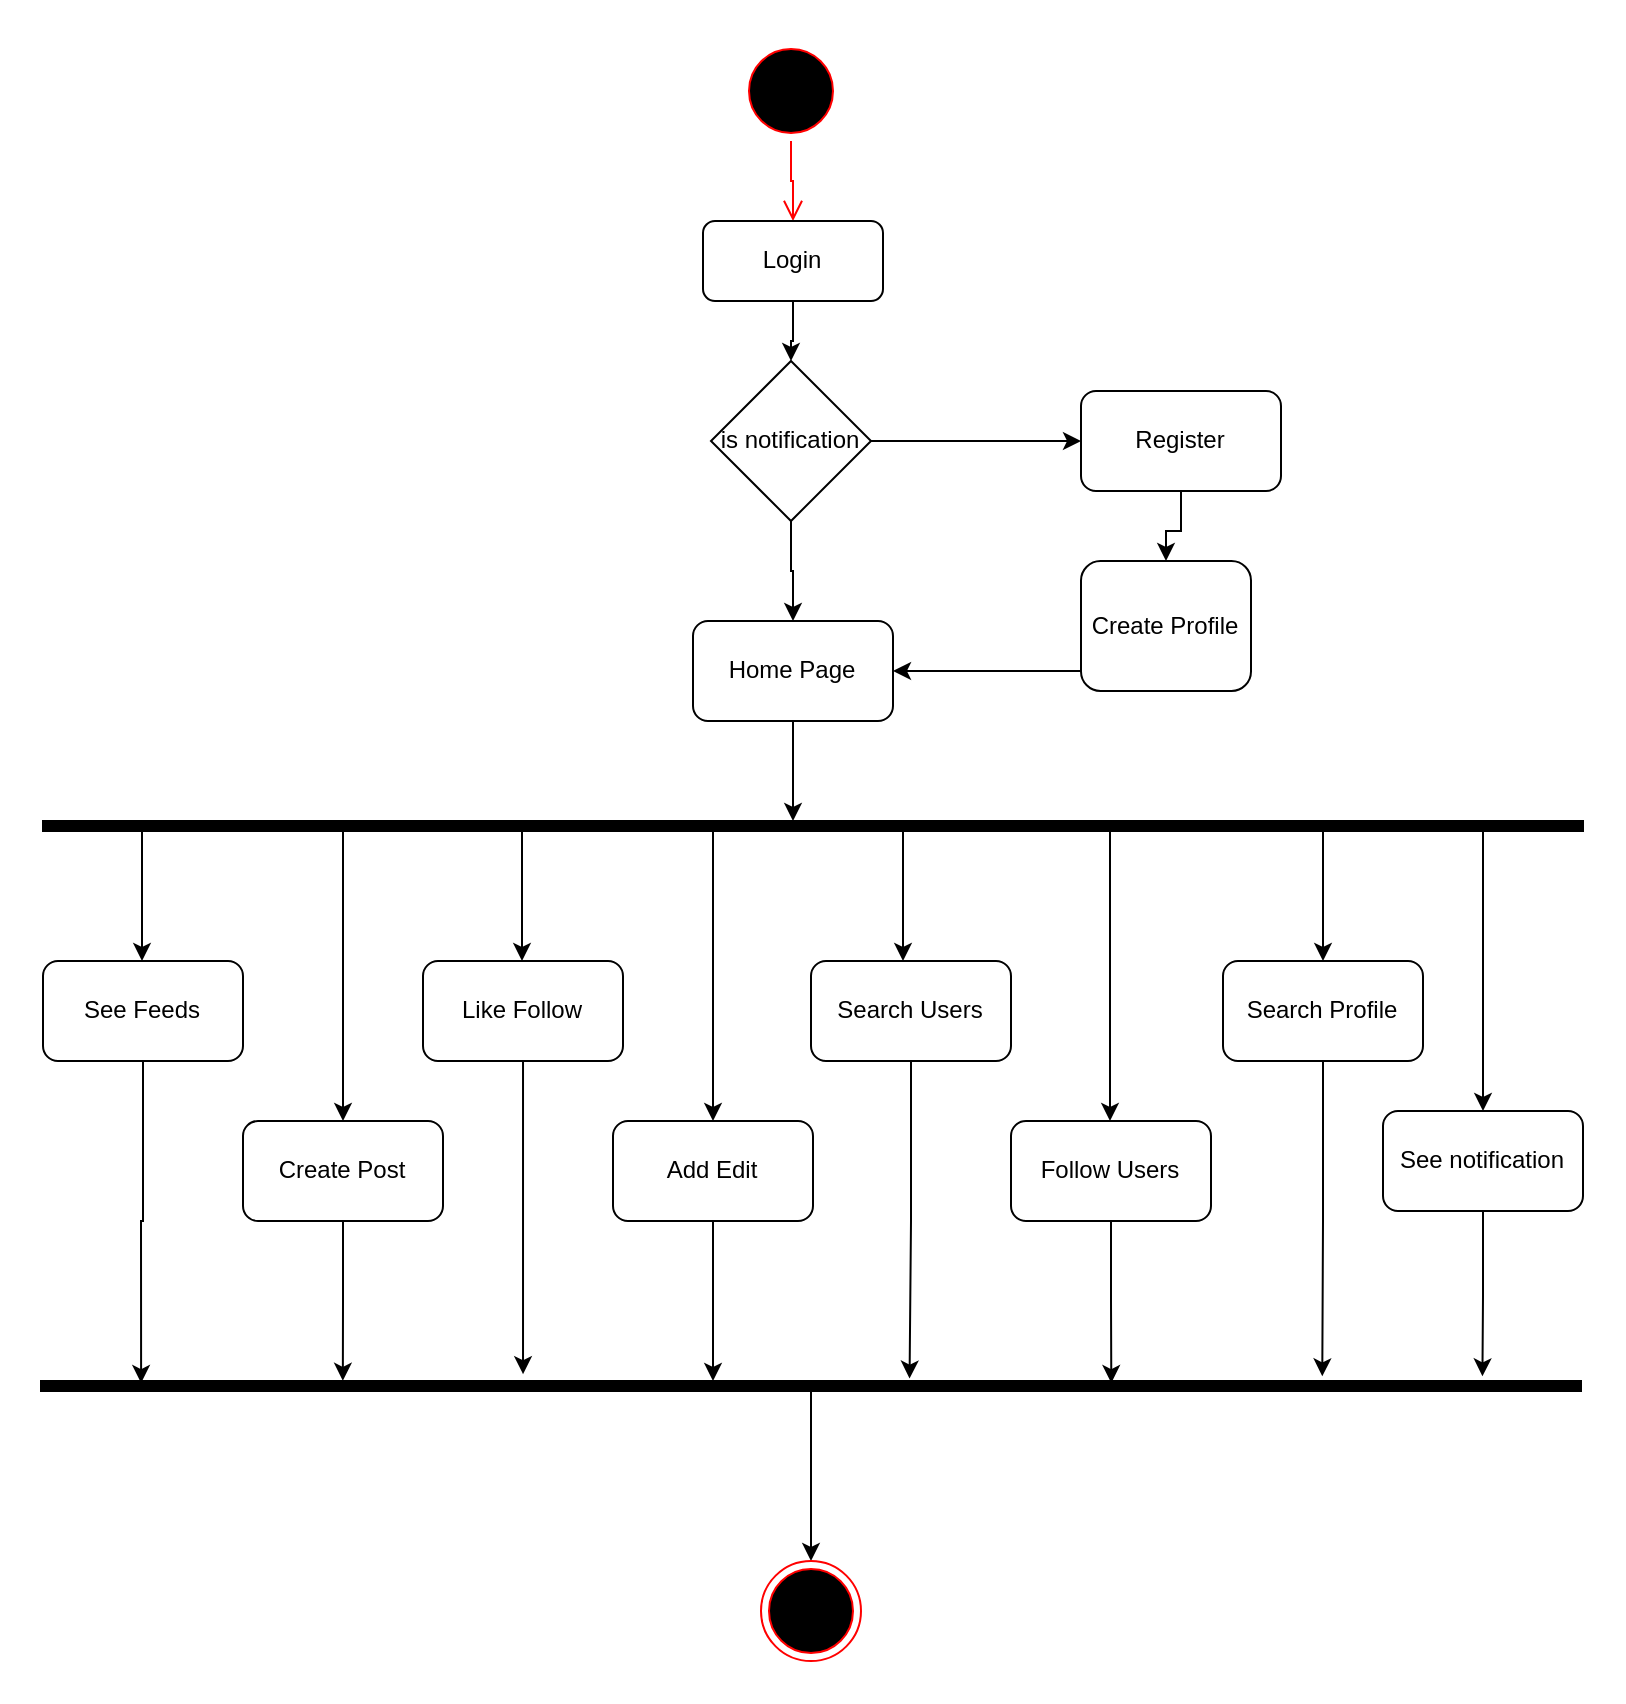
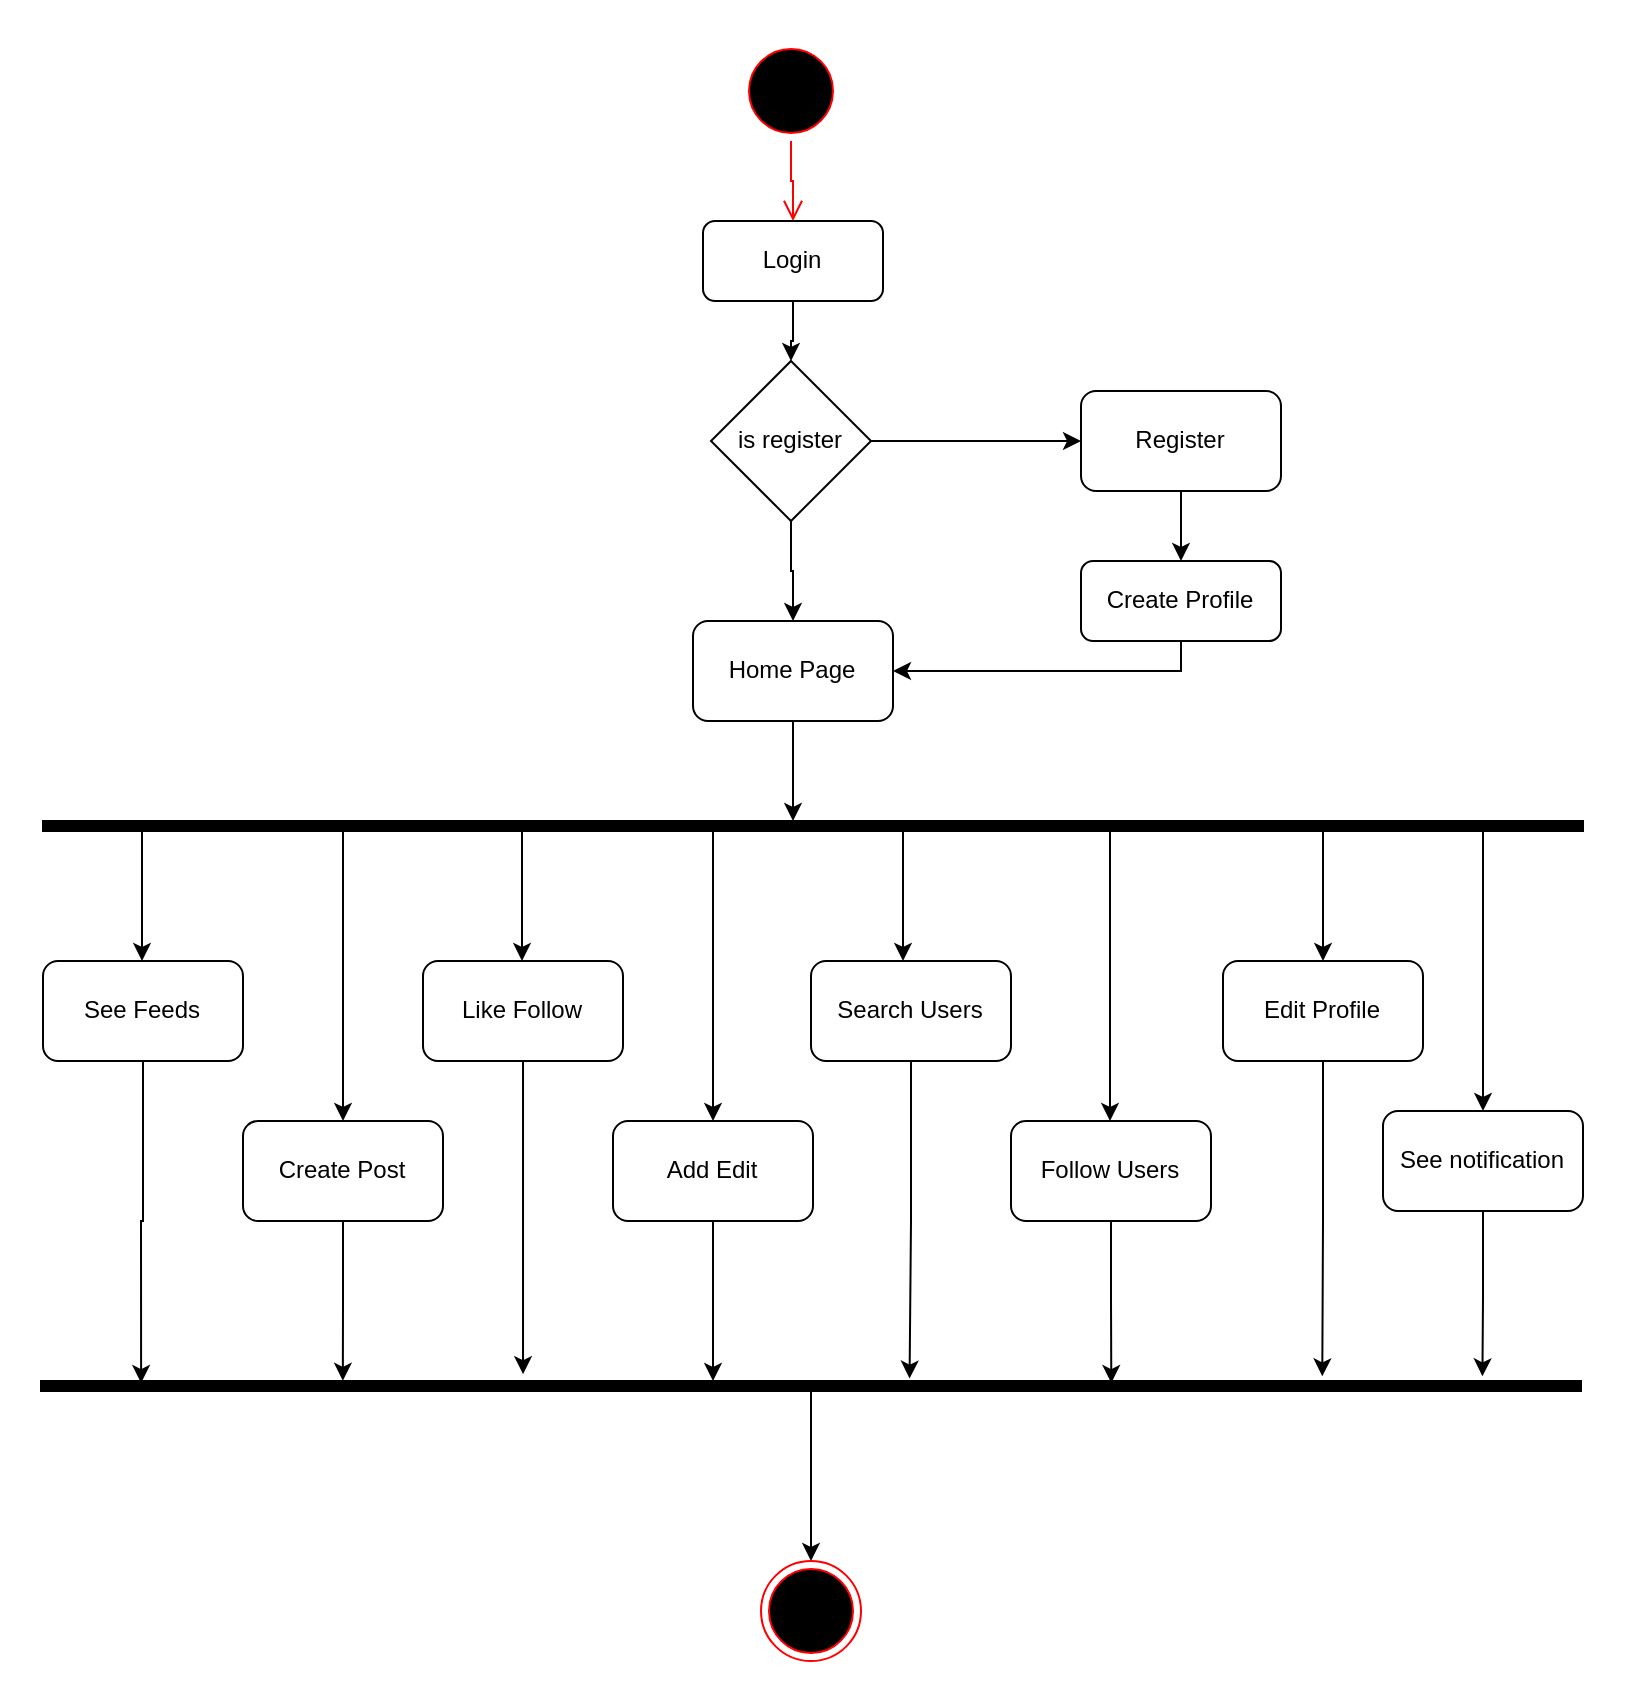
node "is notification": label "is notification" -> "is register"
node "Create Profile": size 170x130 -> 200x80
node "Search Profile": label "Search Profile" -> "Edit Profile"
